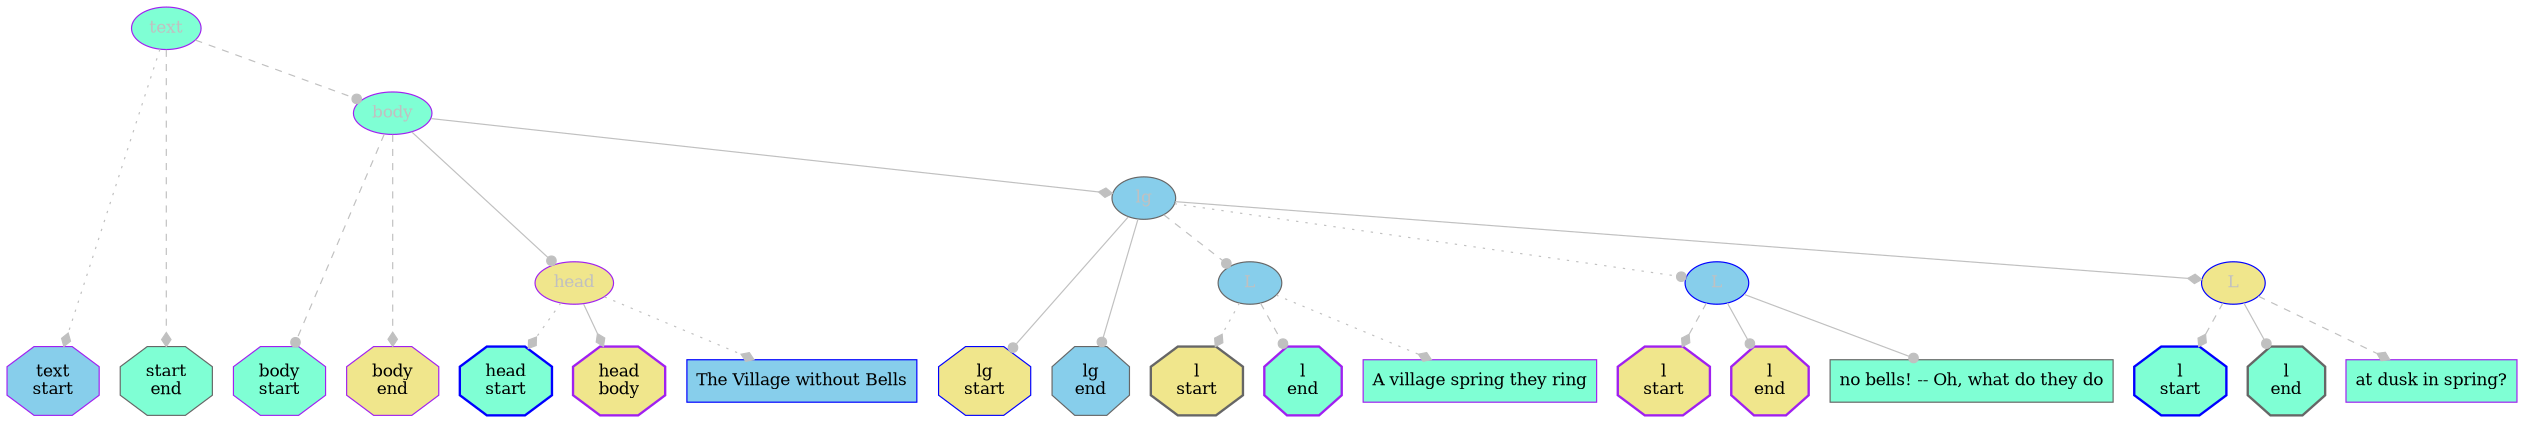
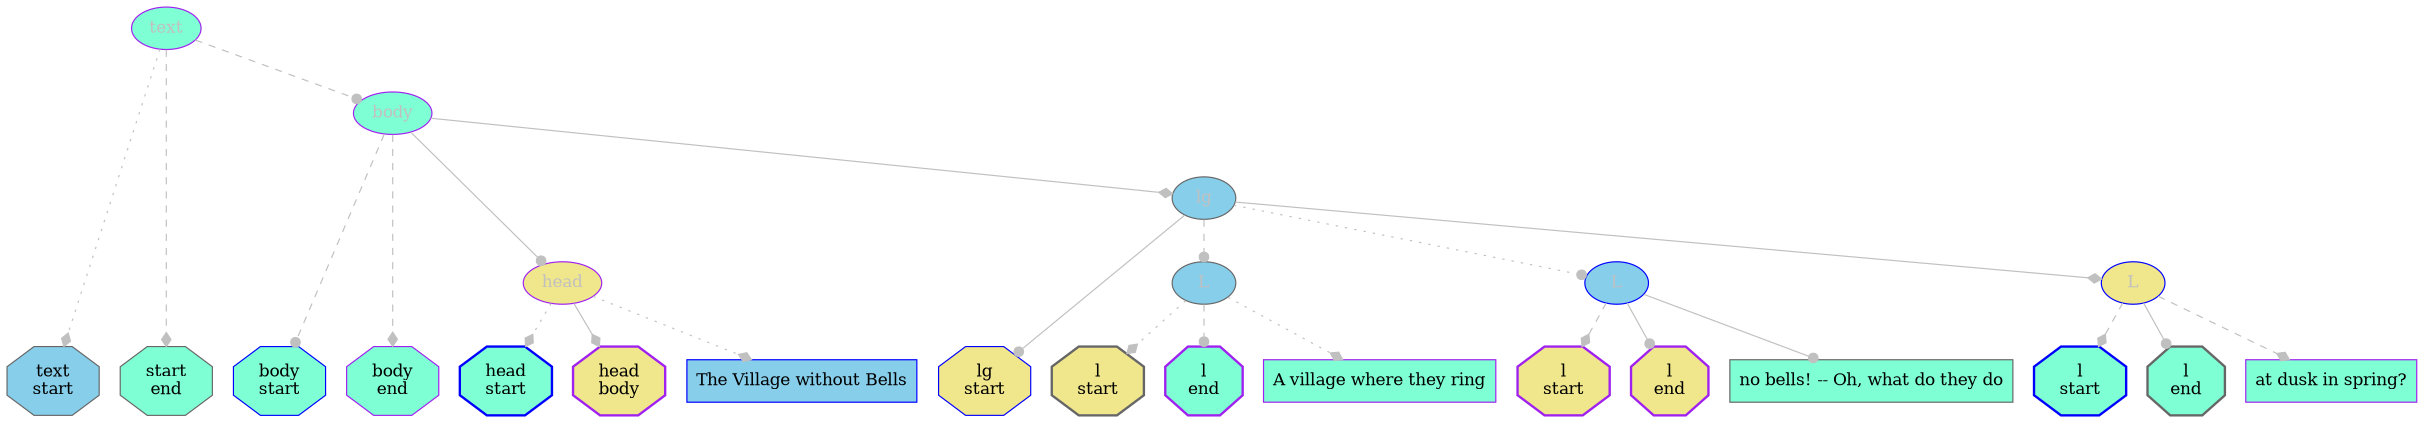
node "text start": color purple -> gray40
node "body start": color purple -> blue
node "body end": fillcolor khaki -> aquamarine
node "lg end": removed
node "A village spring they ring": label "A village spring they ring" -> "A village where they ring"
